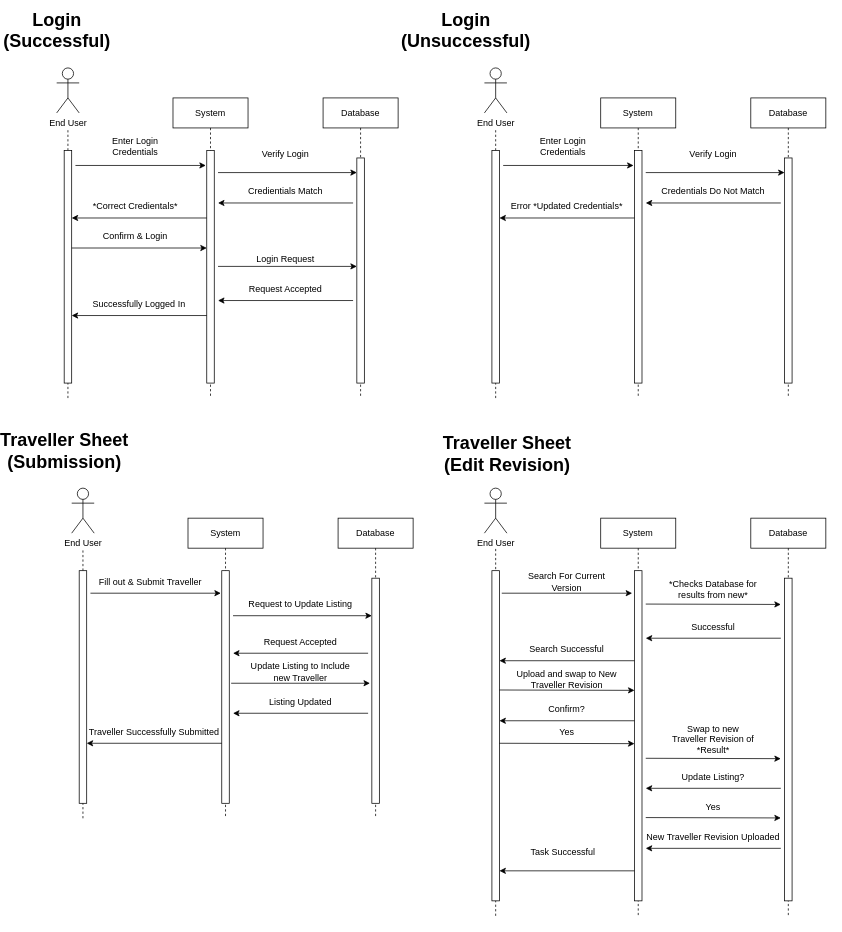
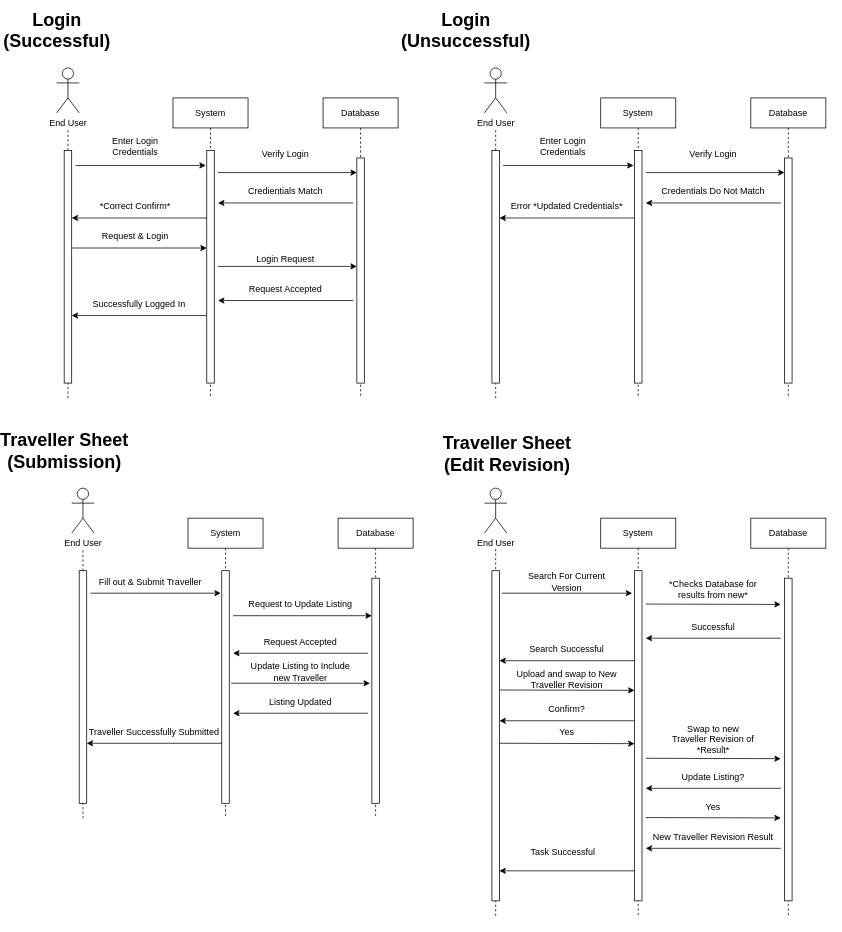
node "*Correct Credientals*": label "*Correct Credientals*" -> "*Correct Confirm*"
node "Confirm & Login": label "Confirm & Login" -> "Request & Login"
node "New Traveller Revision Uploaded": label "New Traveller Revision Uploaded" -> "New Traveller Revision Result"
